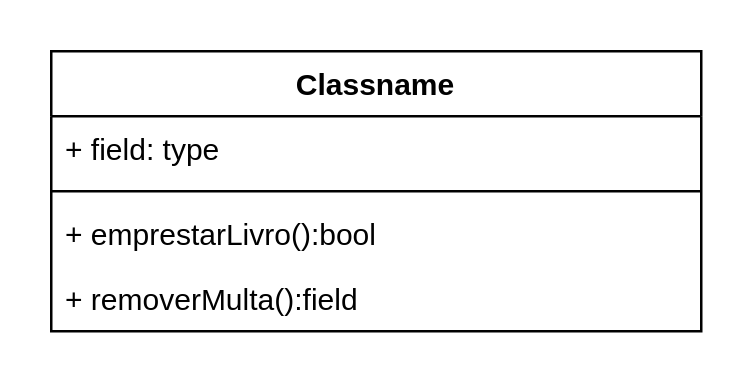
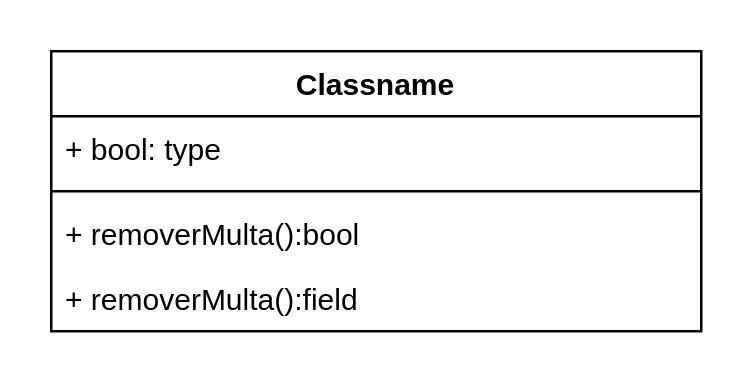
node "+ field: type": label "+ field: type" -> "+ bool: type"
node "+ emprestarLivro():bool": label "+ emprestarLivro():bool" -> "+ removerMulta():bool"
